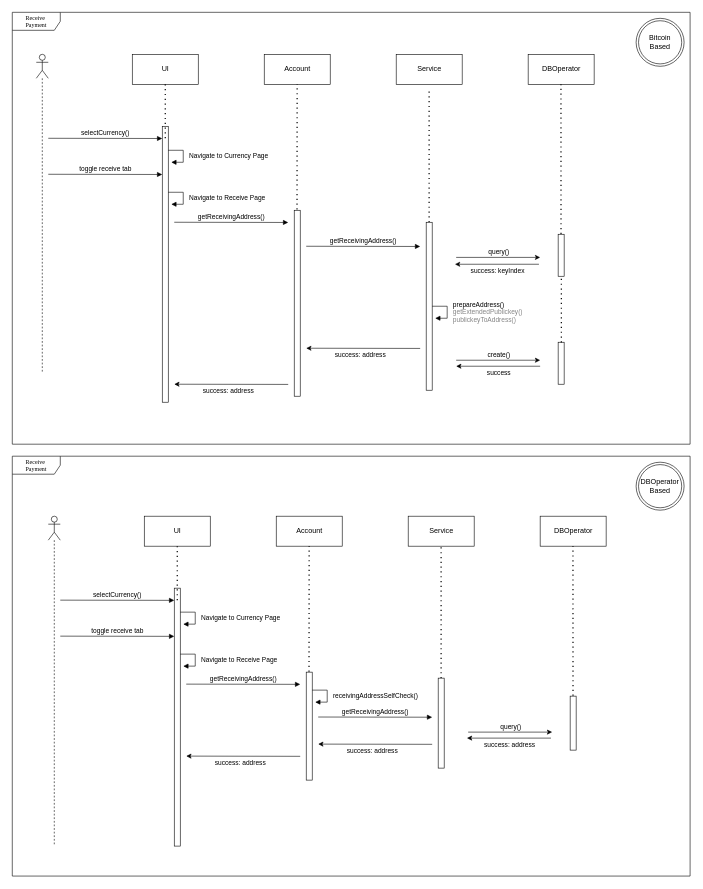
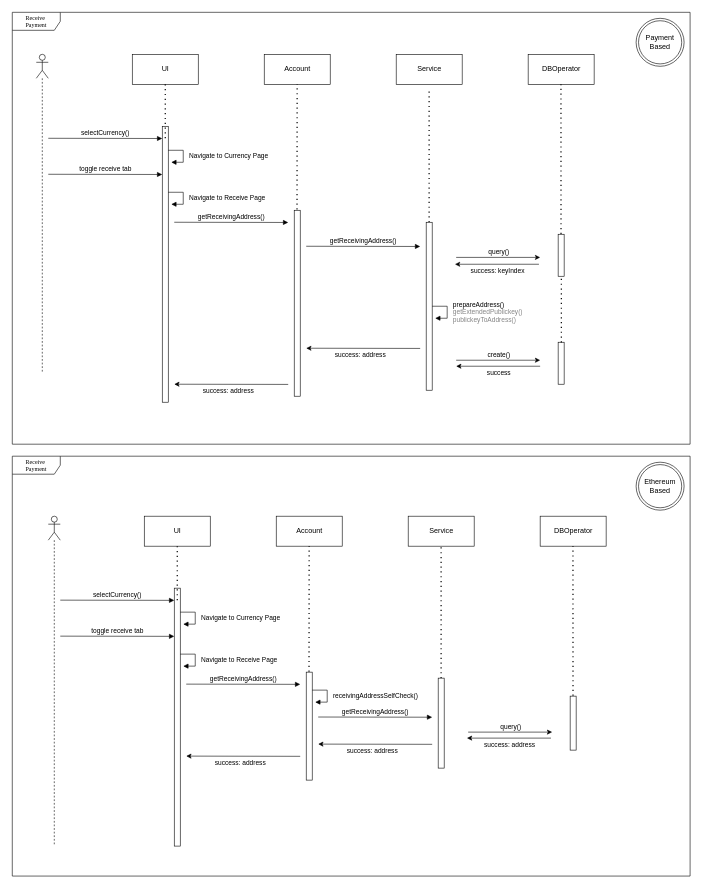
node "Bitcoin Based": label "Bitcoin Based" -> "Payment Based"
node "DBOperator Based": label "DBOperator Based" -> "Ethereum Based"
